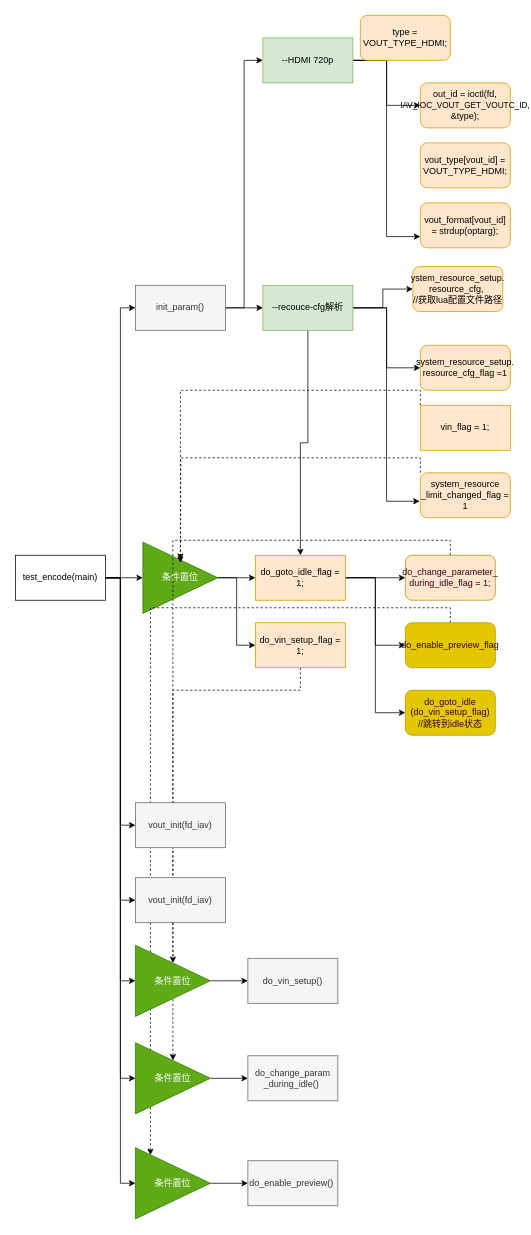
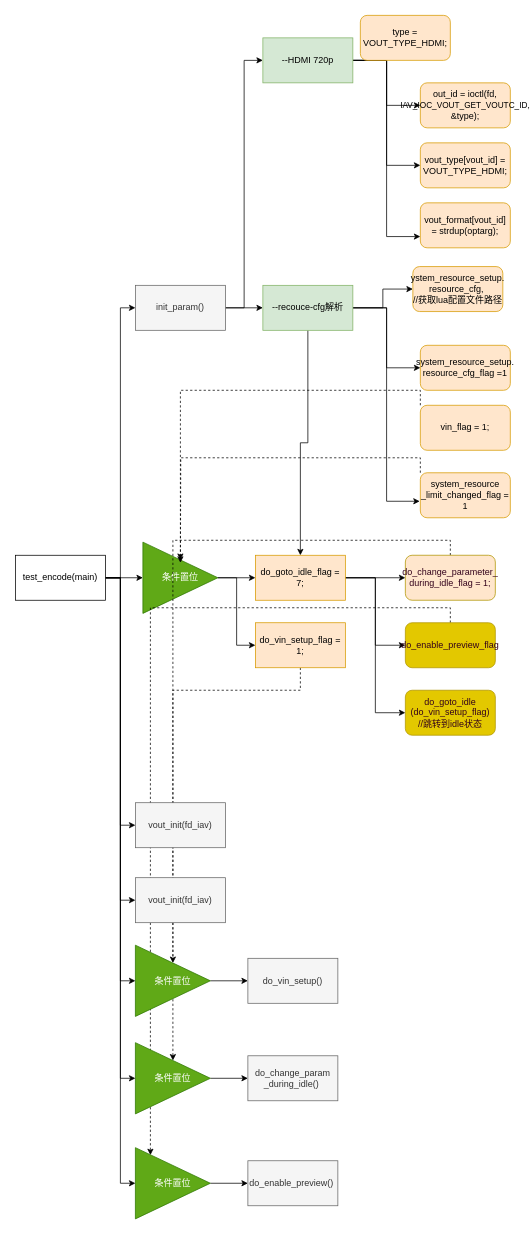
edge "--HDMI 720p" -> "vout_type[vout_id] = VOUT_TYPE_HDMI;": added
node "vin_flag = 1;": shape rectangle -> rounded rectangle
node "do_goto_idle_flag = 1;": label "do_goto_idle_flag = 1;" -> "do_goto_idle_flag = 7;"
